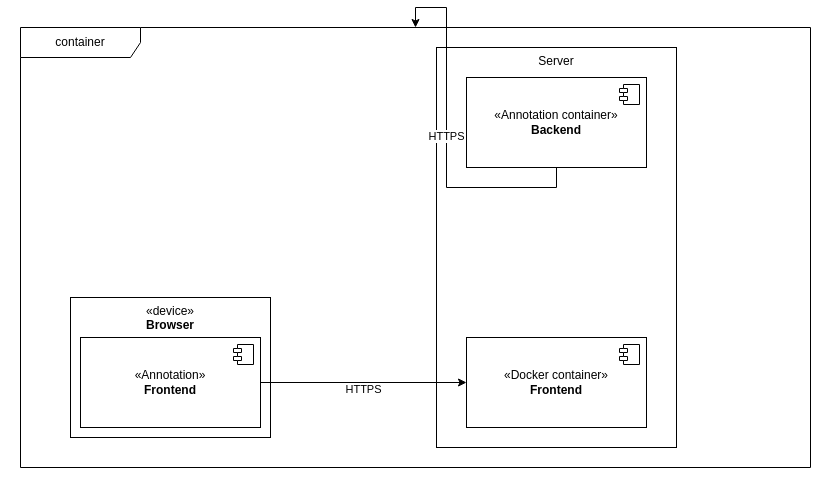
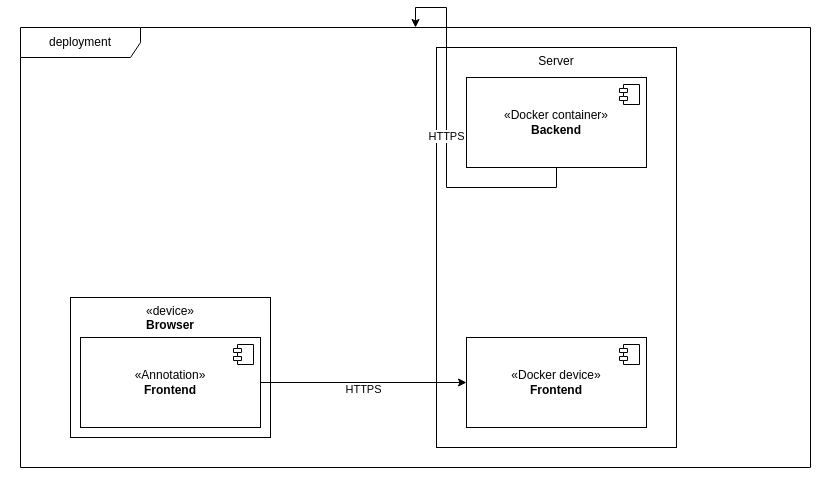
node "container": label "container" -> "deployment"
node "«Annotation container» Backend": label "«Annotation container» Backend" -> "«Docker container» Backend"
node "«Docker container» Frontend": label "«Docker container» Frontend" -> "«Docker device» Frontend"
